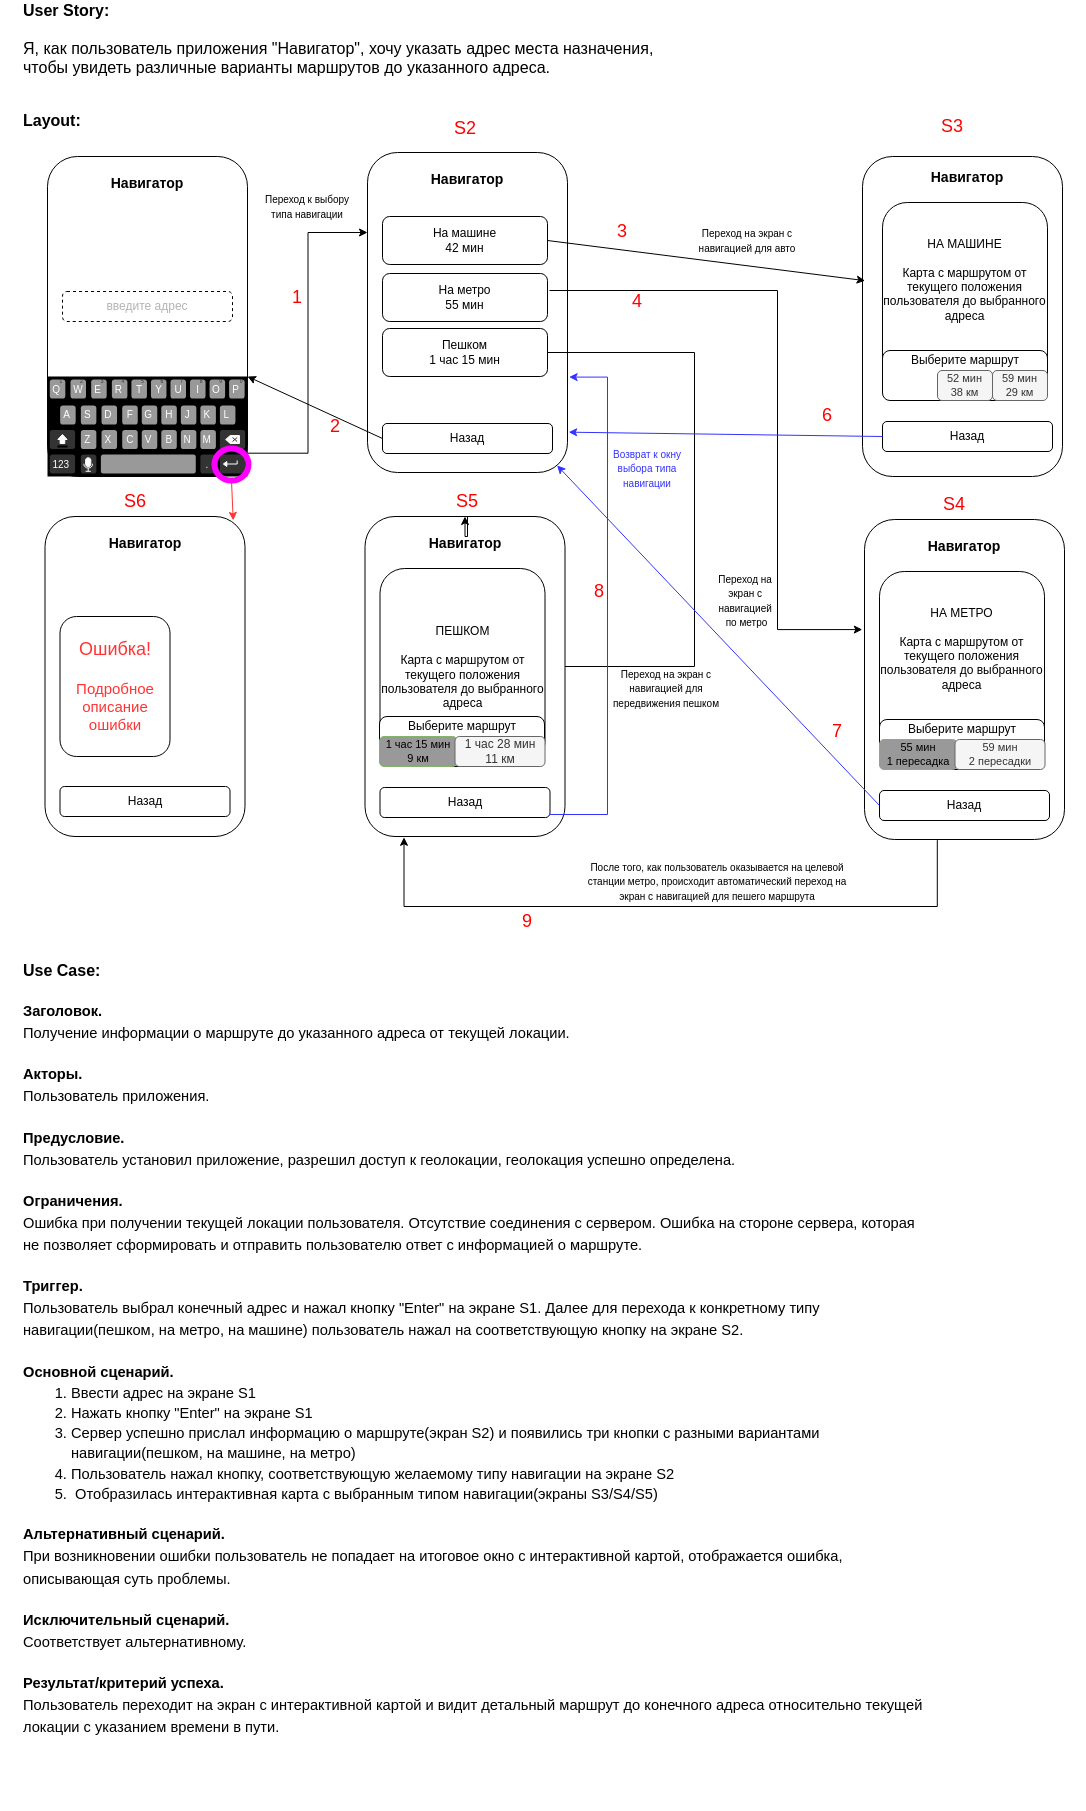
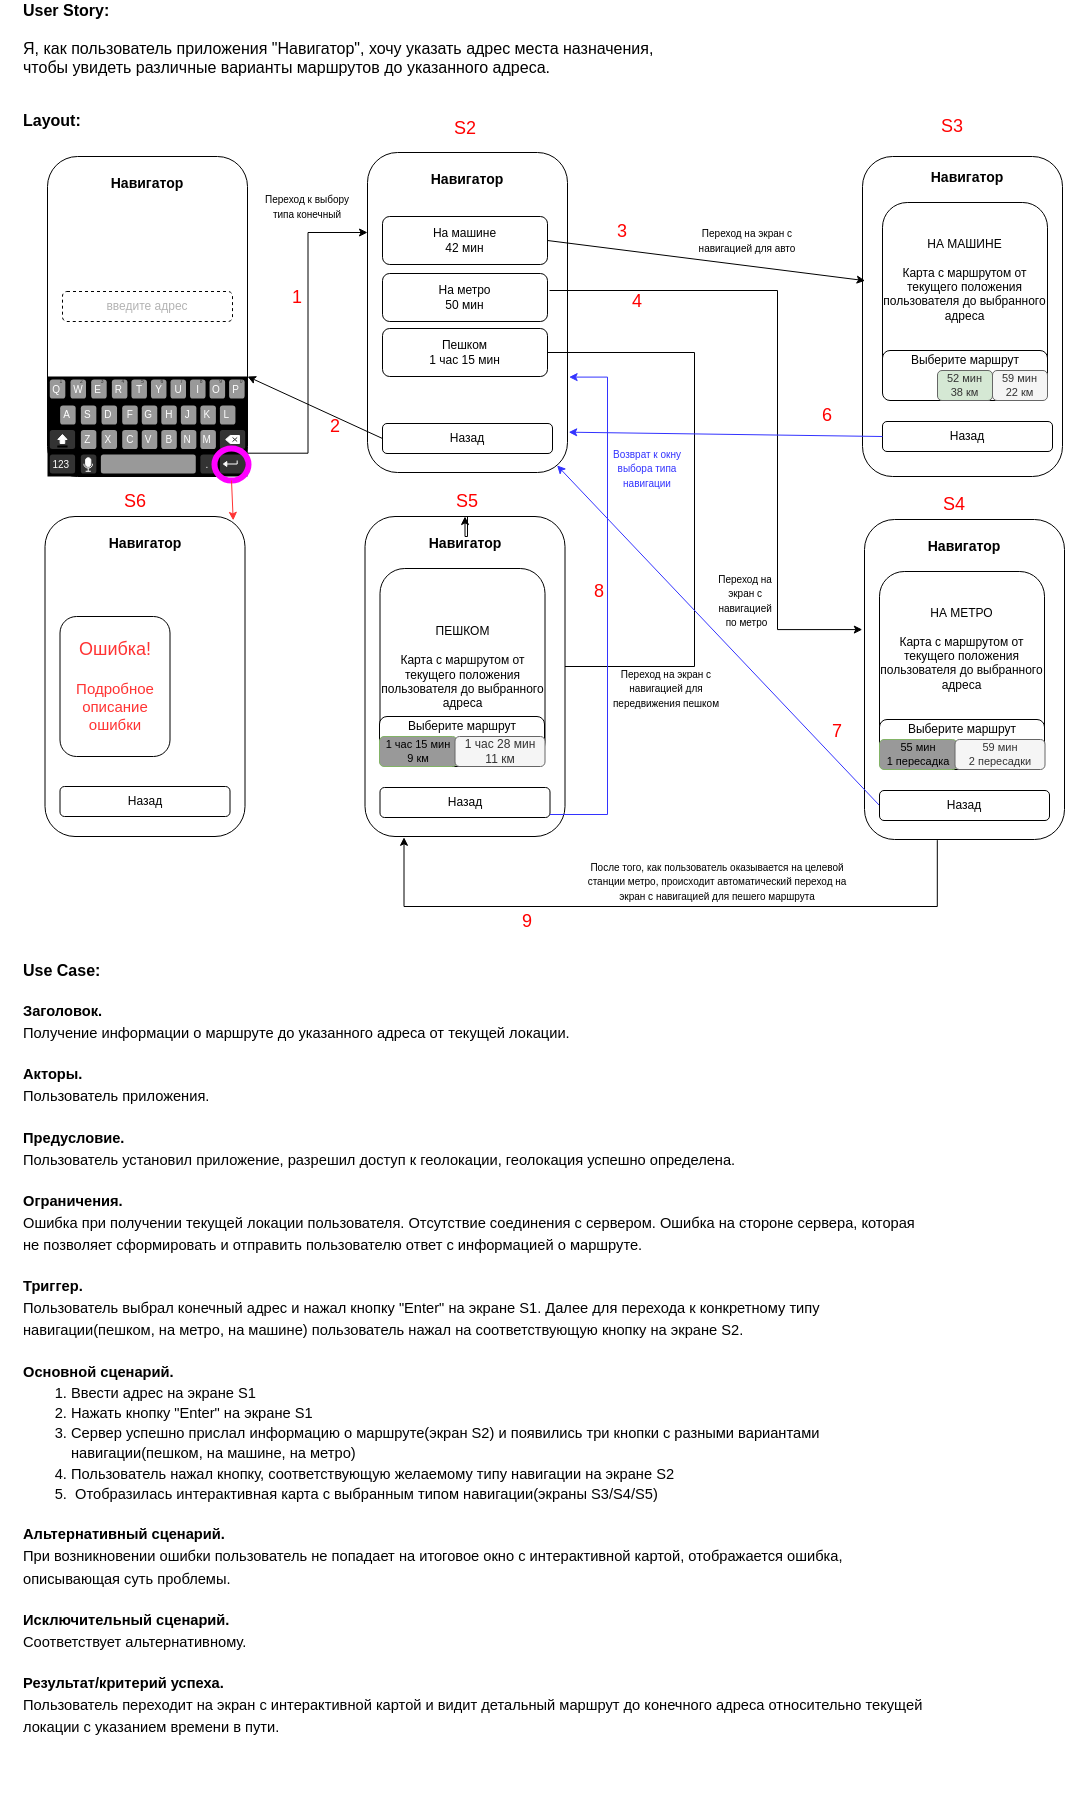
node "Переход к выбору типа навигации": label "Переход к выбору типа навигации" -> "Переход к выбору типа конечный"
node "На метро 55 мин": label "На метро 55 мин" -> "На метро 50 мин"
node "52 мин 38 км": fillcolor #f5f5f5 -> #d5e8d4
node "59 мин 29 км": label "59 мин 29 км" -> "59 мин 22 км"
